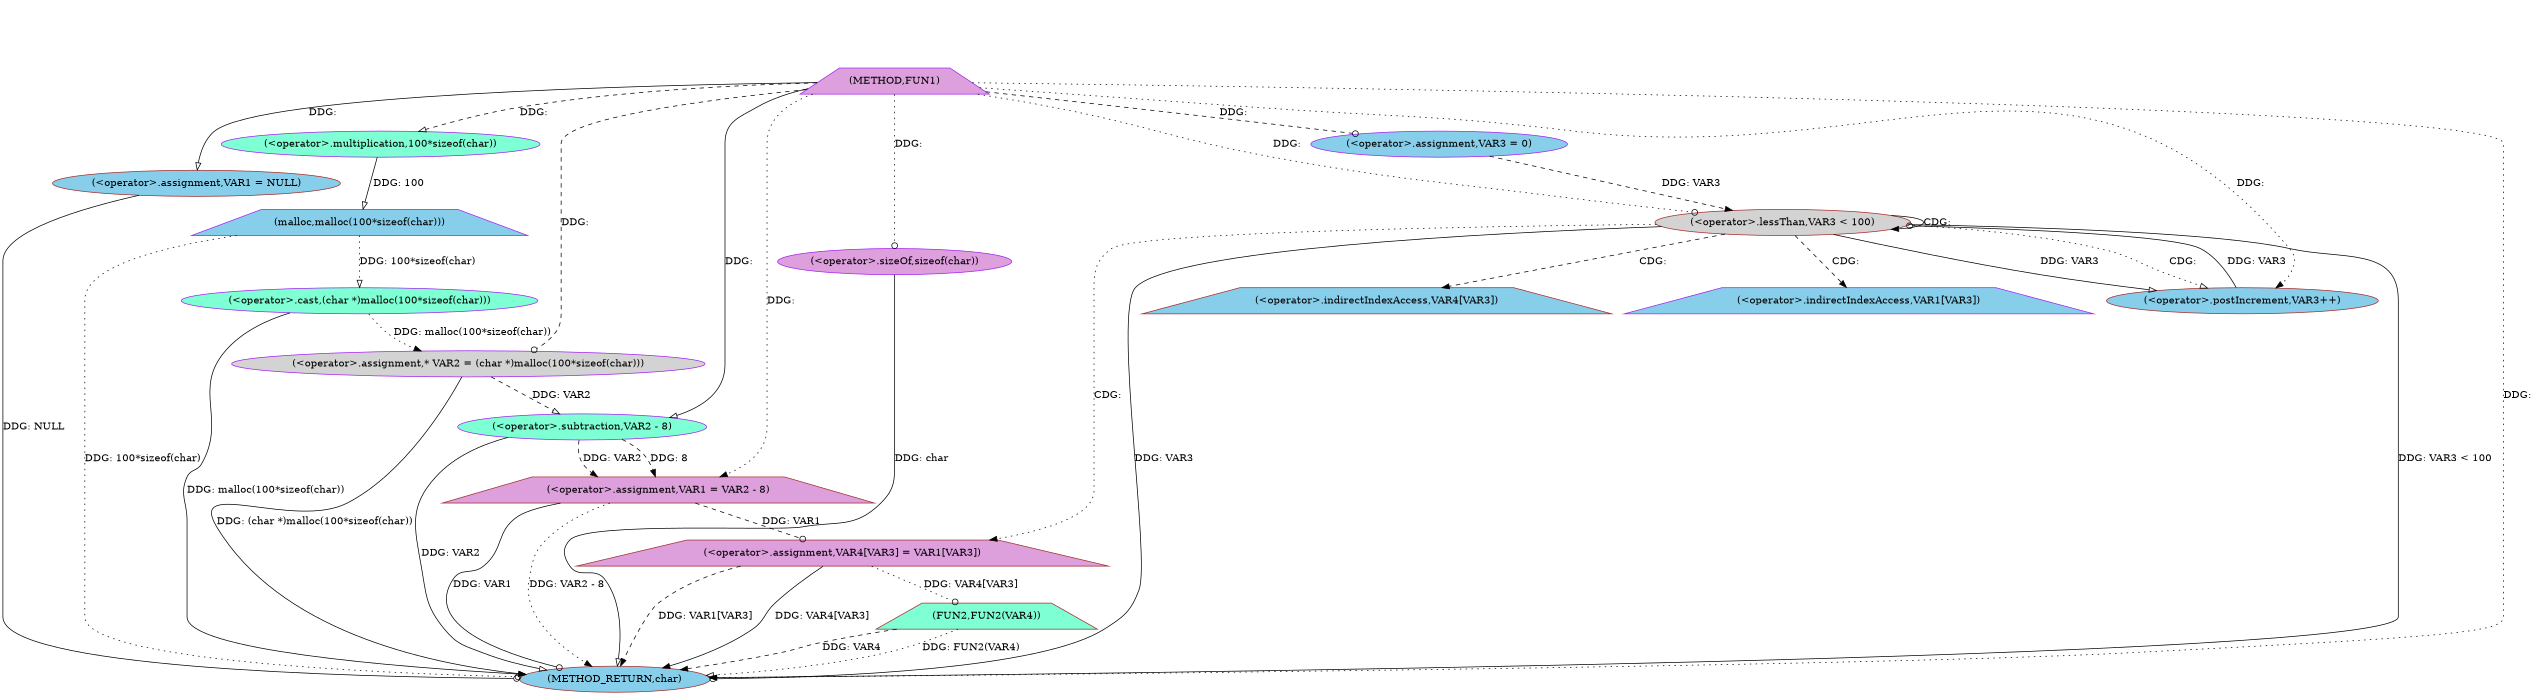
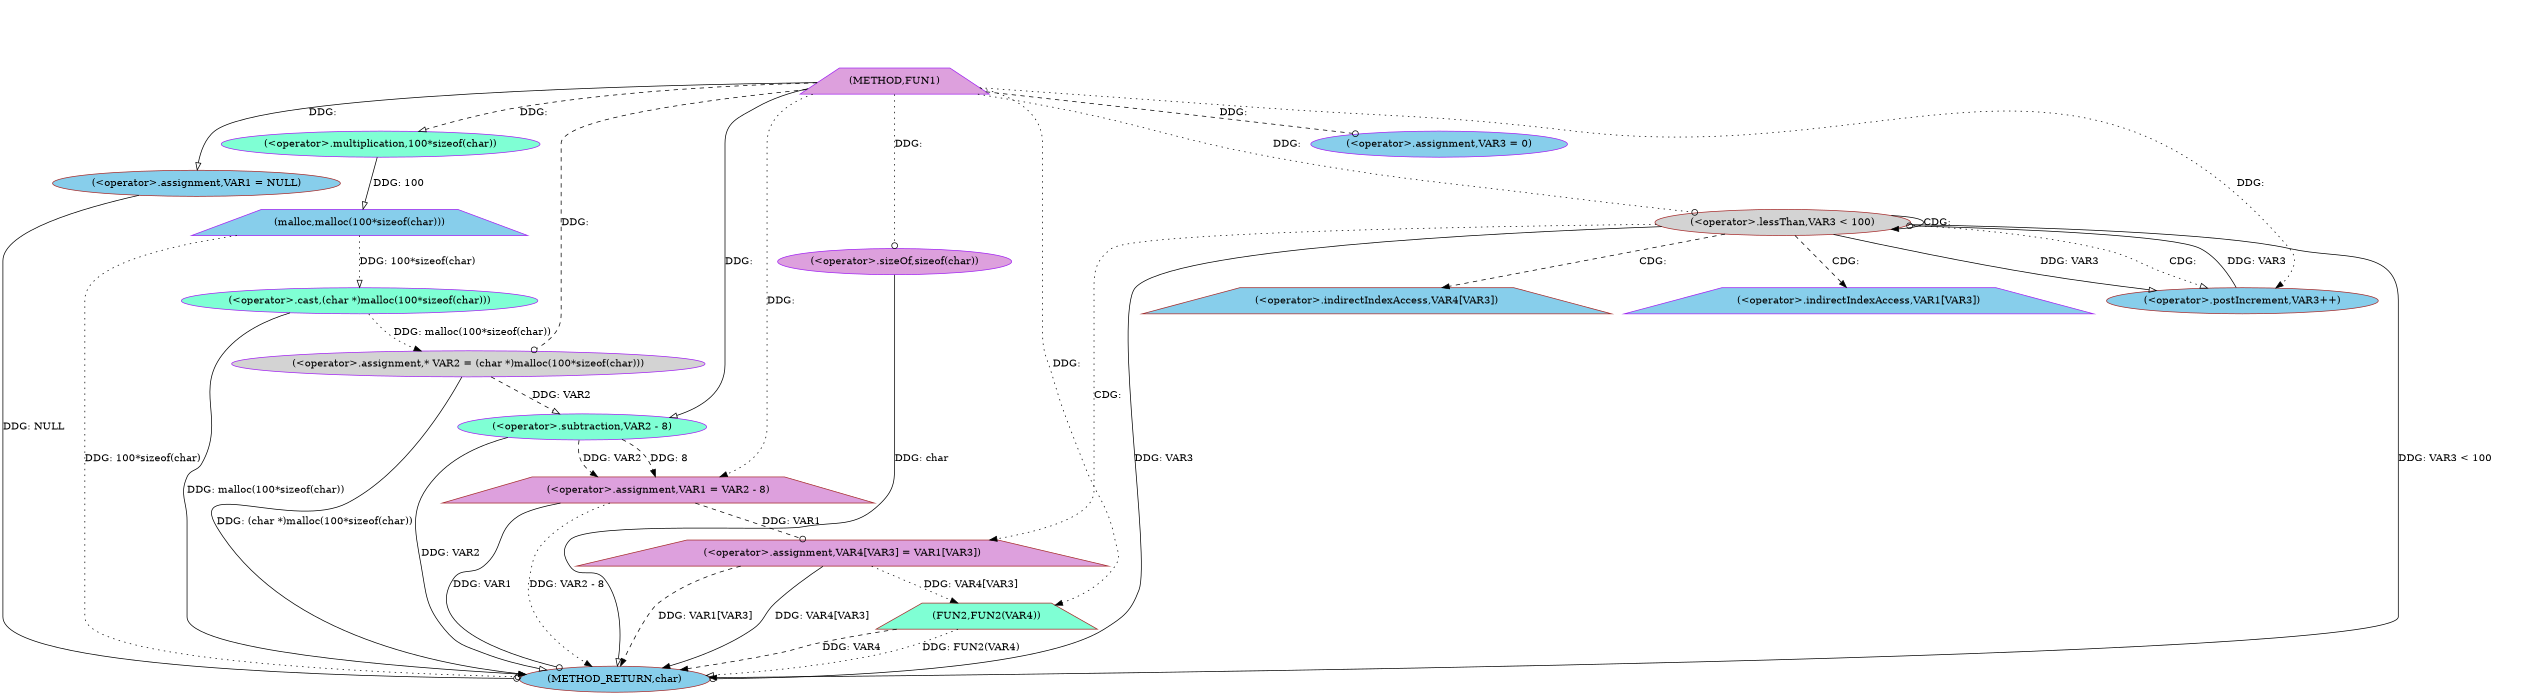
edge "(<operator>.assignment,VAR3 = 0)" -> "(<operator>.lessThan,VAR3 < 100)": removed, label "DDG: VAR3"
edge "(METHOD,FUN1)" -> "(METHOD_RETURN,char)": now "(METHOD,FUN1)" -> "(FUN2,FUN2(VAR4))"
edge "(<operator>.assignment,VAR4[VAR3] = VAR1[VAR3])" -> "(FUN2,FUN2(VAR4))": arrowhead odot -> normal
